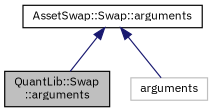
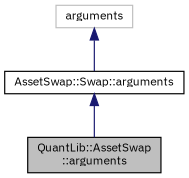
edge "arguments" -> "AssetSwap::Swap::arguments": reversed
node "QuantLib::Swap ::arguments": label "QuantLib::Swap ::arguments" -> "QuantLib::AssetSwap ::arguments"
